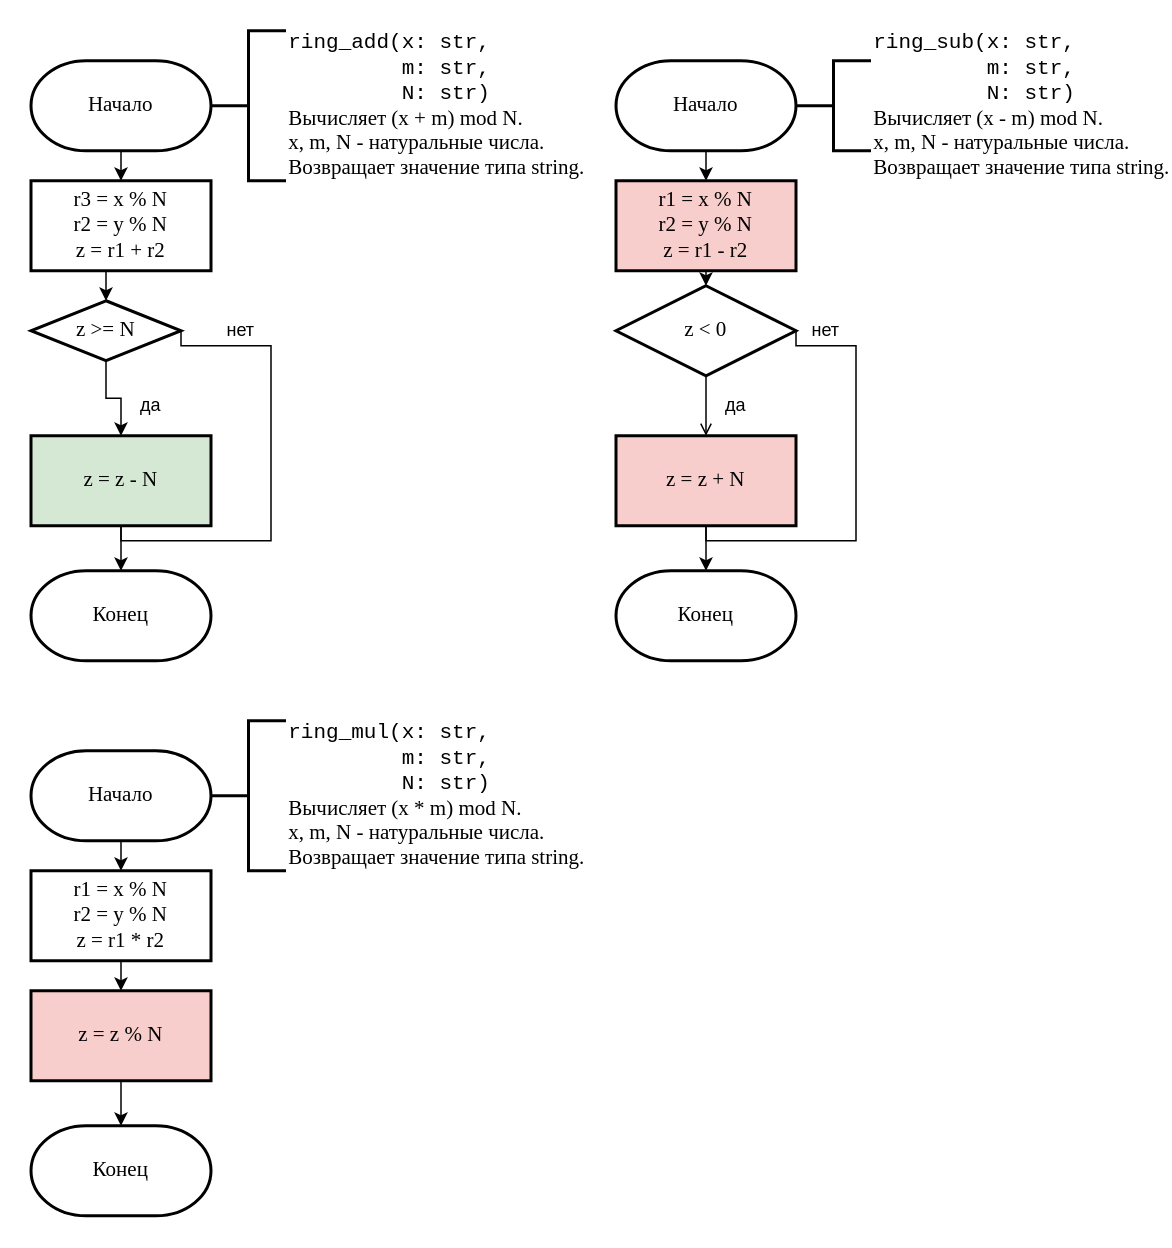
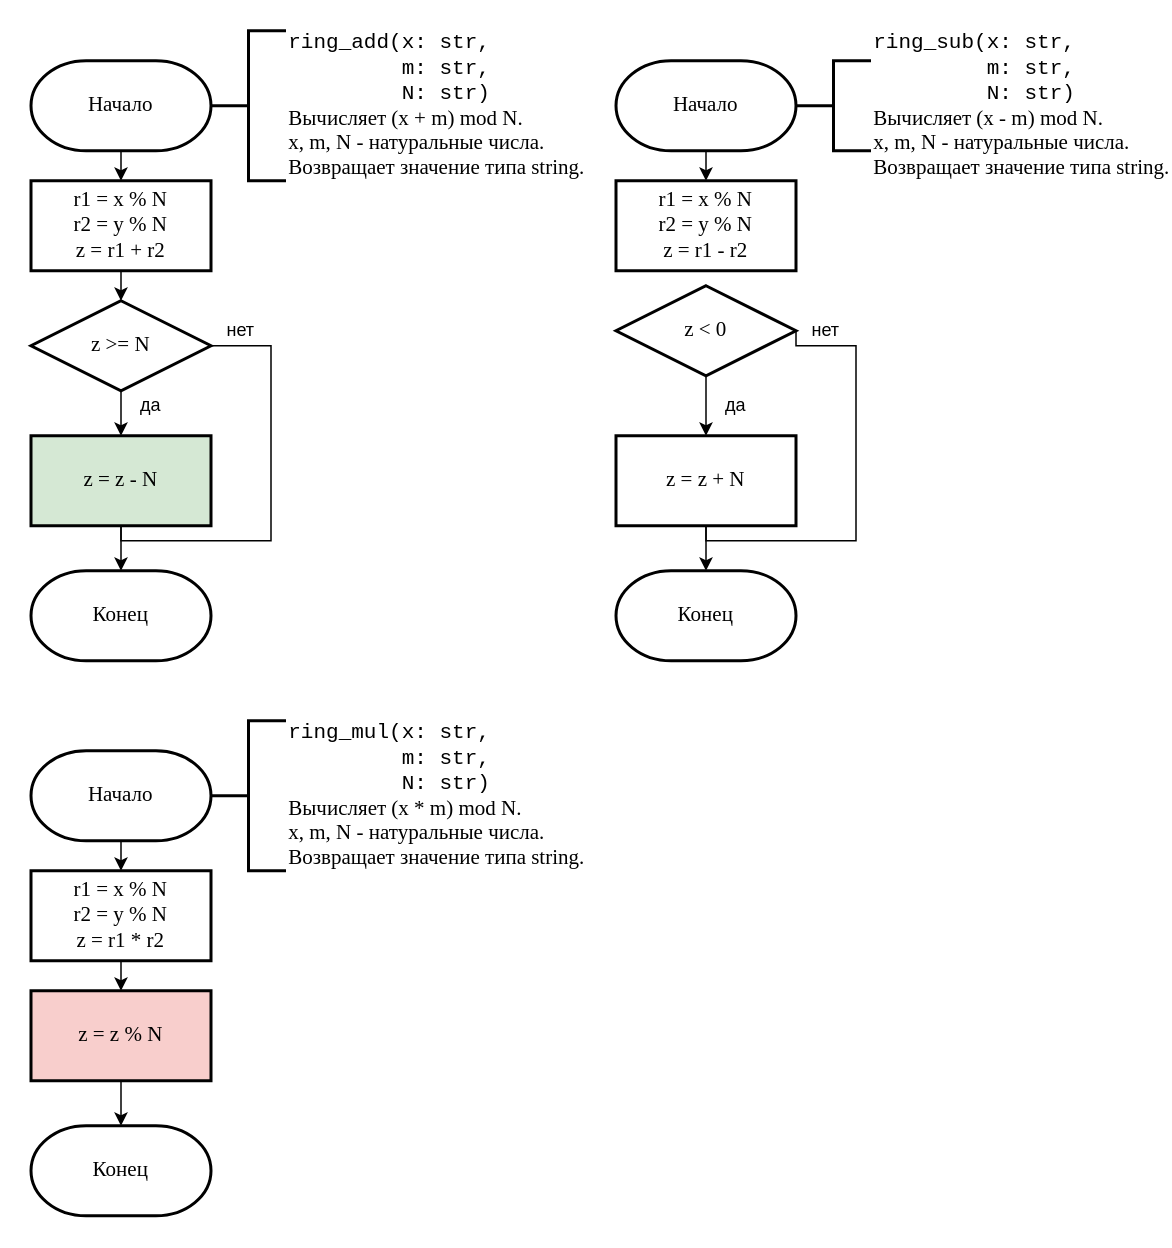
node "r3 = x % N r2 = y % N z = r1 + r2": label "r3 = x % N r2 = y % N z = r1 + r2" -> "r1 = x % N r2 = y % N z = r1 + r2"
node "r1 = x % N r2 = y % N z = r1 - r2": fillcolor #f8cecc -> #ffffff
edge "r1 = x % N r2 = y % N z = r1 - r2" -> "z < 0": removed
node "z >= N": size 150x60 -> 180x90
edge "z < 0" -> "z = z + N": arrowhead open -> classic
node "z = z + N": fillcolor #f8cecc -> #ffffff
